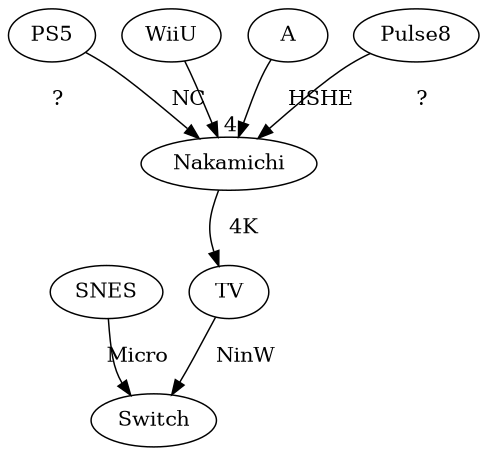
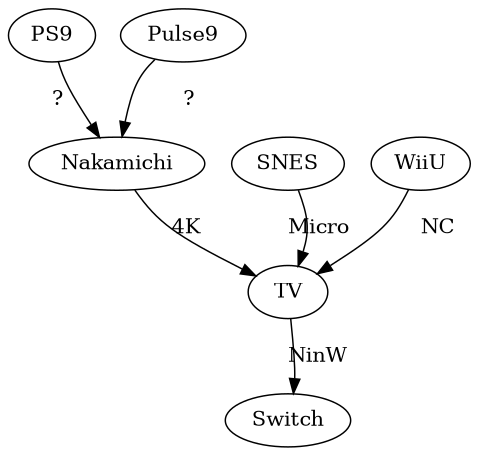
node "PS5": label "PS5" -> "PS9"
node "A": removed
node "Pulse8": label "Pulse8" -> "Pulse9"
edge "WiiU" -> "Nakamichi": now "WiiU" -> "TV"
edge "SNES" -> "Switch": now "SNES" -> "TV"
